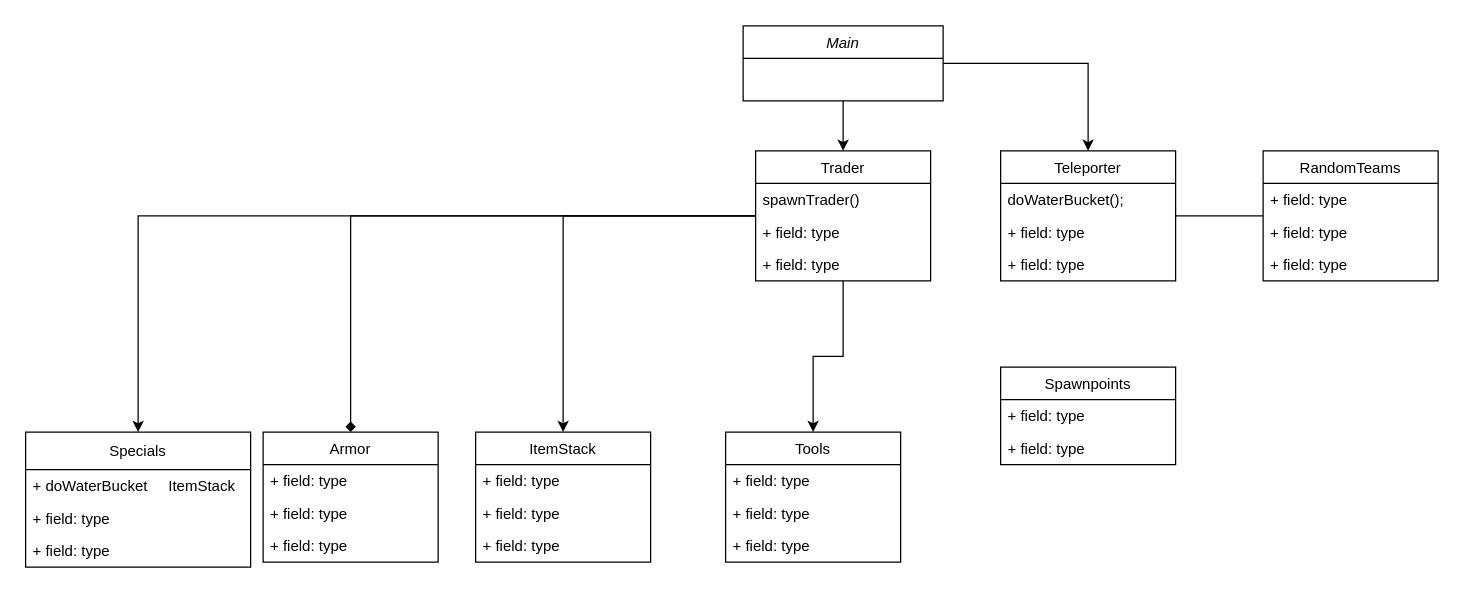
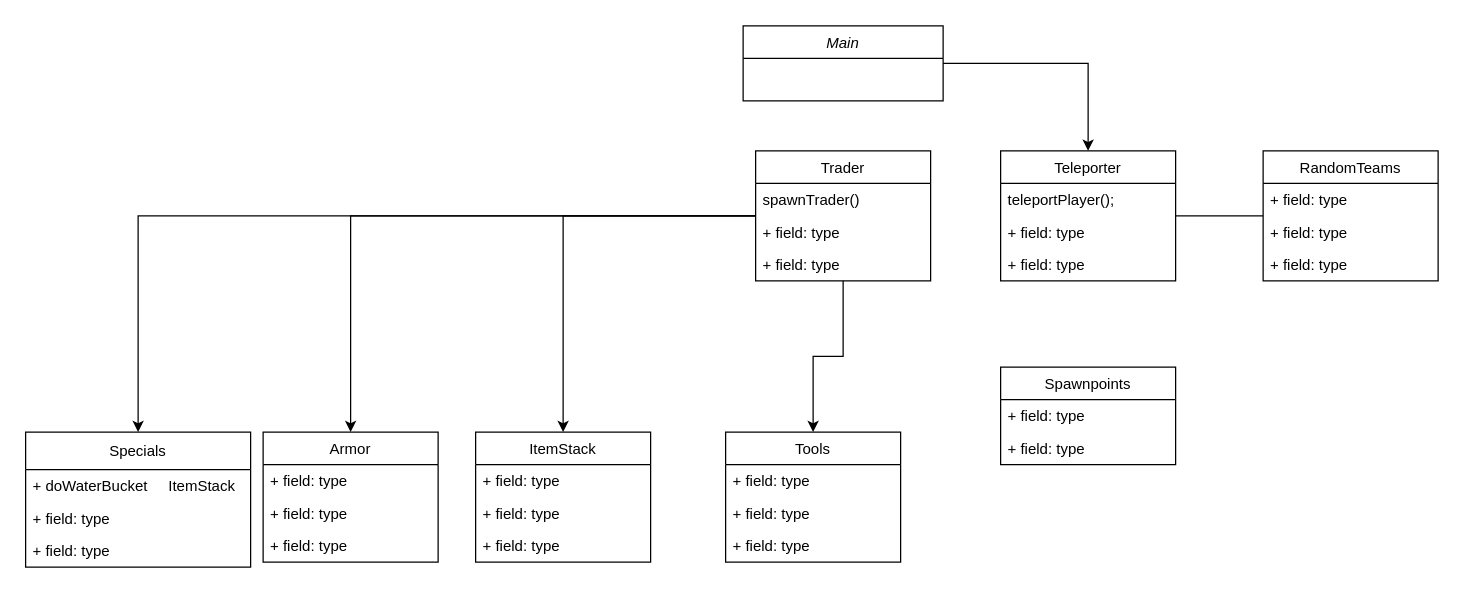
edge "Main" -> "Trader": removed
node "doWaterBucket();": label "doWaterBucket();" -> "teleportPlayer();"
edge "Trader" -> "Armor": arrowhead diamond -> classic
